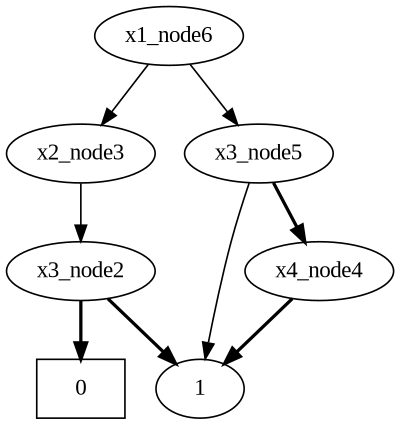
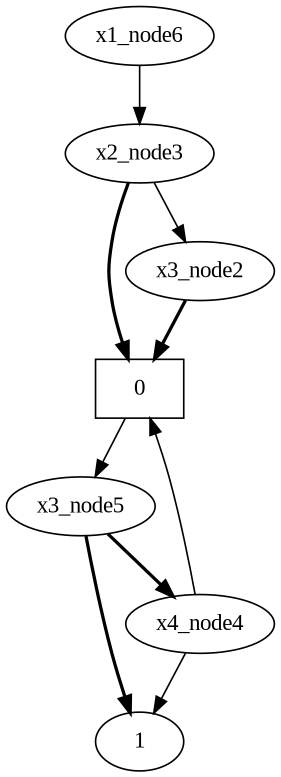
edge "x1_node6" -> "x3_node5": now "0" -> "x3_node5"
edge "x3_node5" -> "1": style solid -> bold
edge "x2_node3" -> "0": added
edge "x3_node2" -> "1": removed
edge "x4_node4" -> "1": style bold -> solid
edge "x4_node4" -> "0": added
